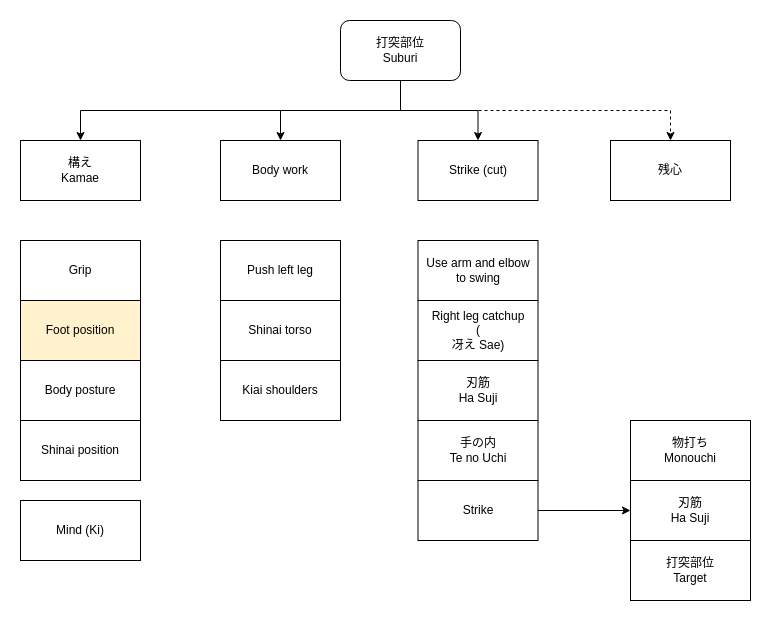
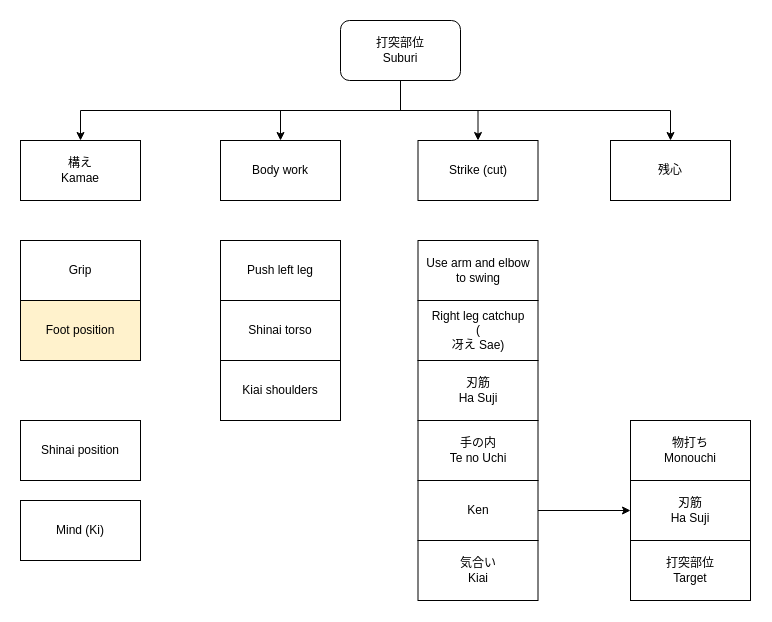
edge "打突部位 Suburi" -> "残心": style dashed -> solid
node "Body posture": removed
node "Strike": label "Strike" -> "Ken"
node "気合い Kiai": added
